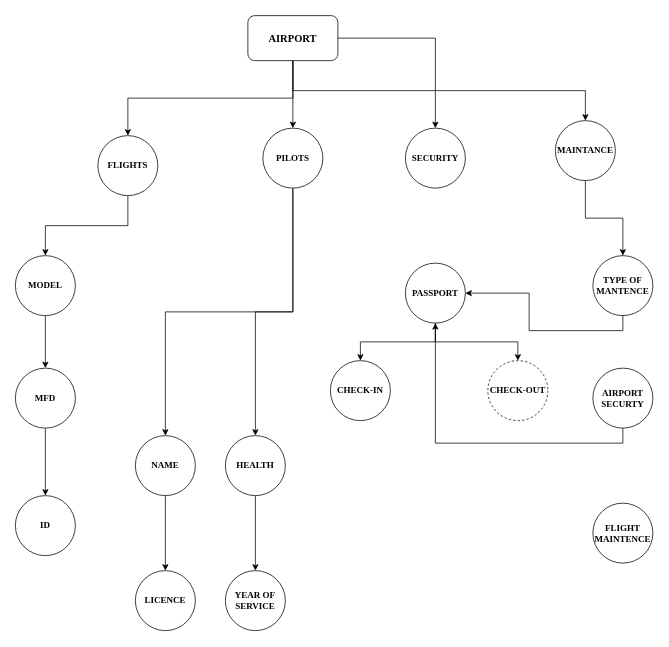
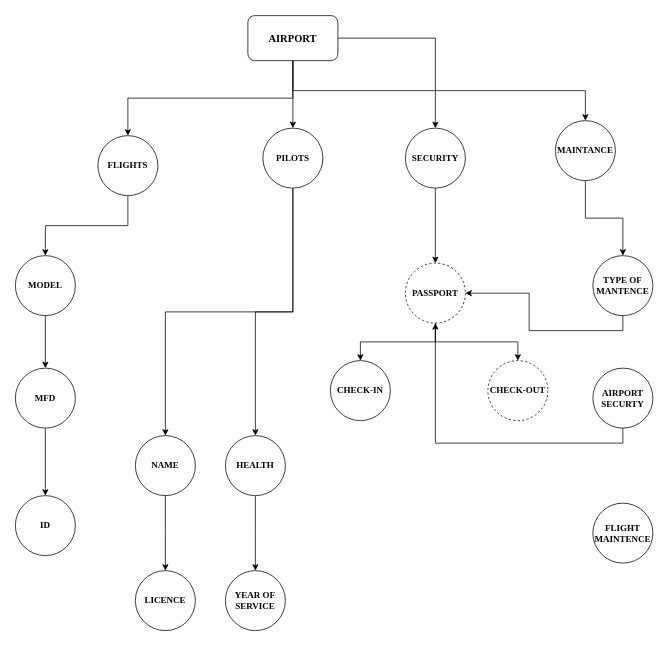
edge "SECURITY" -> "PASSPORT": added
node "PASSPORT": style solid -> dashed
